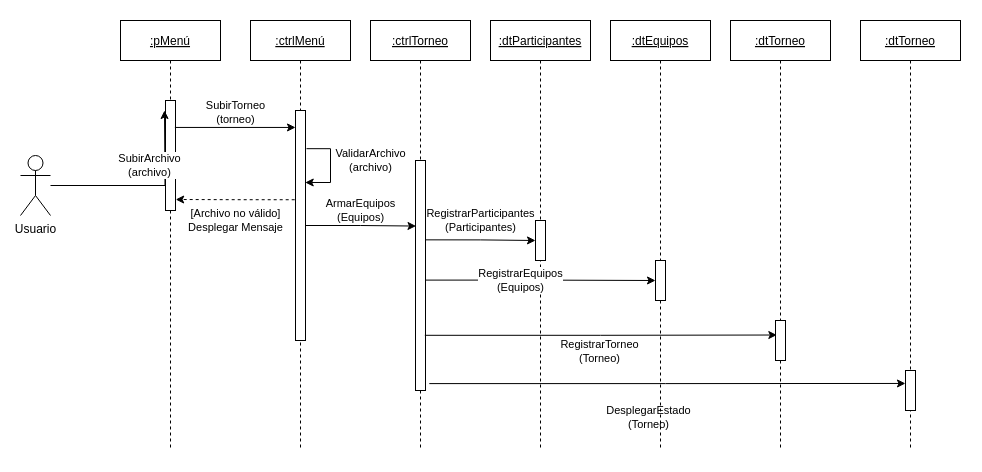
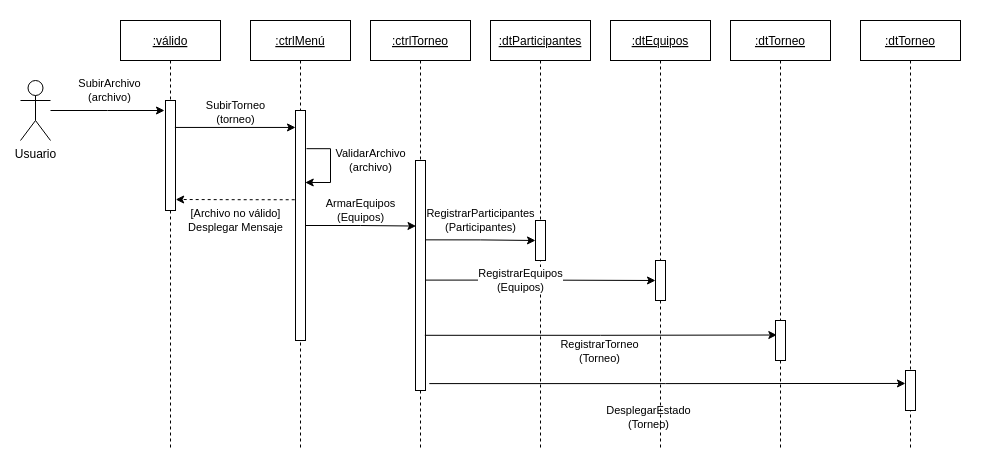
node ":pMenú": label ":pMenú" -> ":válido"
node "Usuario": moved (36, 186) -> (36, 111)
